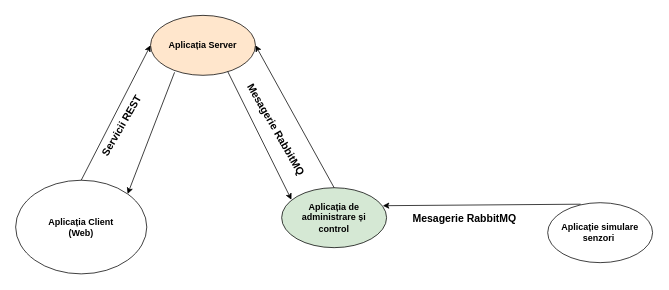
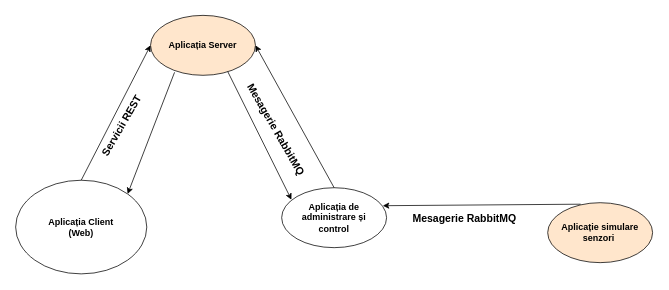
node "Aplicația de administrare și control": fillcolor #d5e8d4 -> #ffffff
node "Aplicație simulare senzori": fillcolor #ffffff -> #ffe6cc
